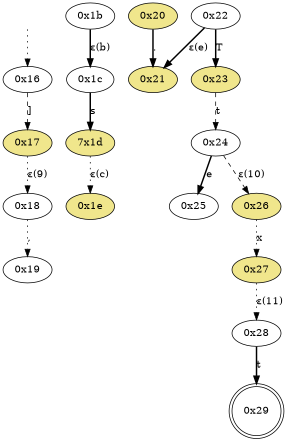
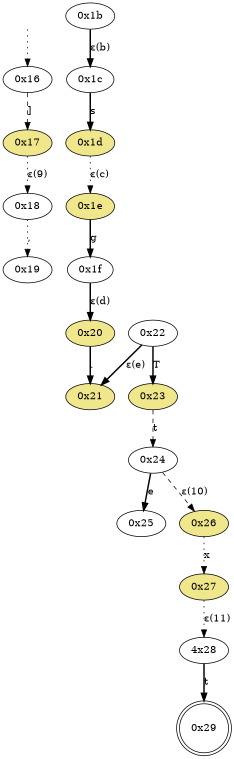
node "7x1d": label "7x1d" -> "0x1d"
node "0x1f": added
node "0x28": label "0x28" -> "4x28"
